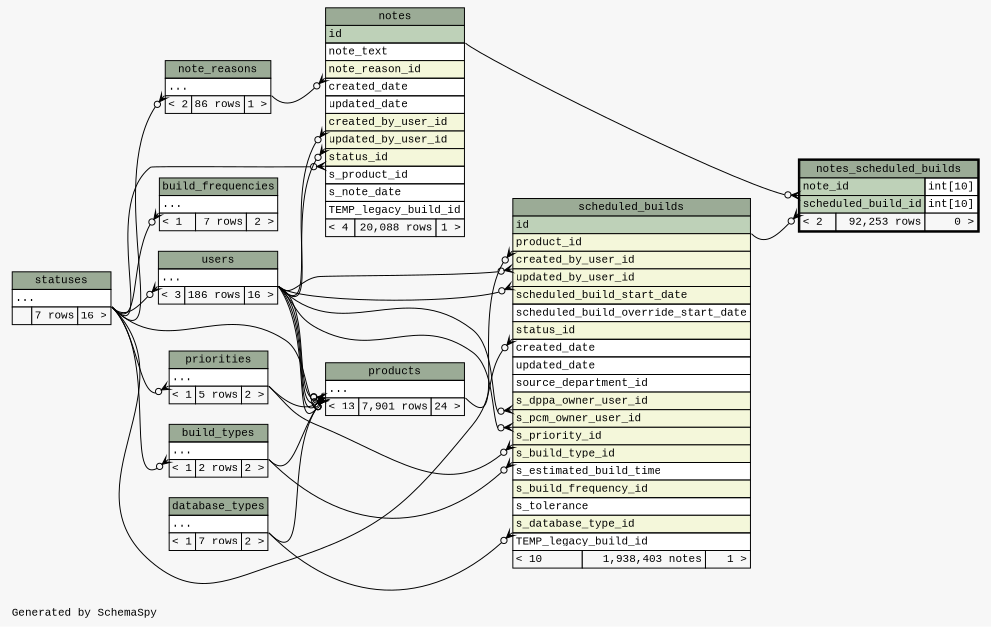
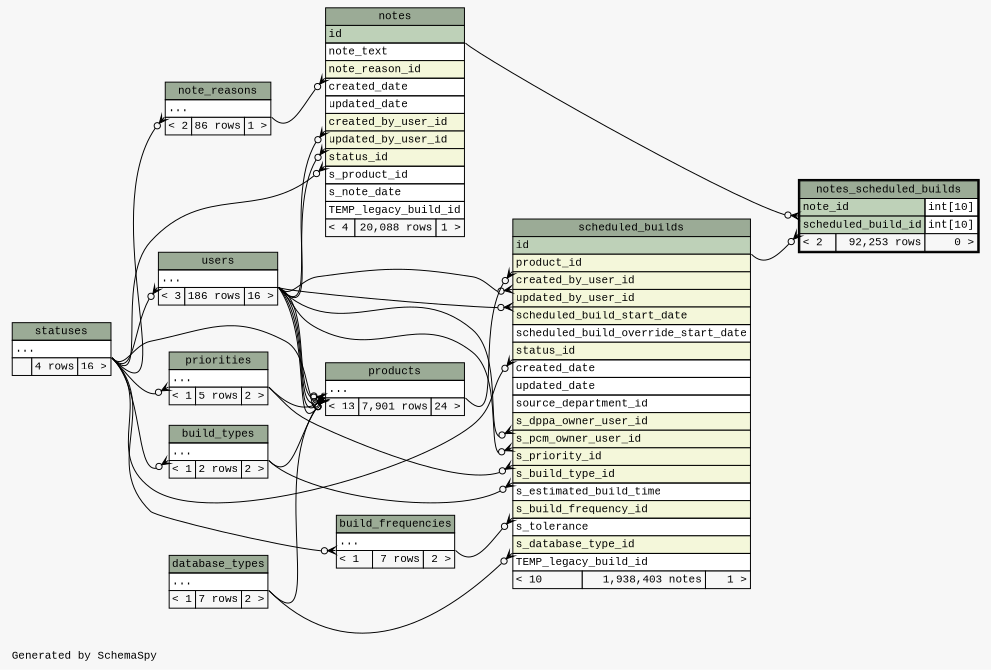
node "statuses": text "7 rows" -> "4 rows"
edge "build_frequencies" -> "scheduled_builds": added
